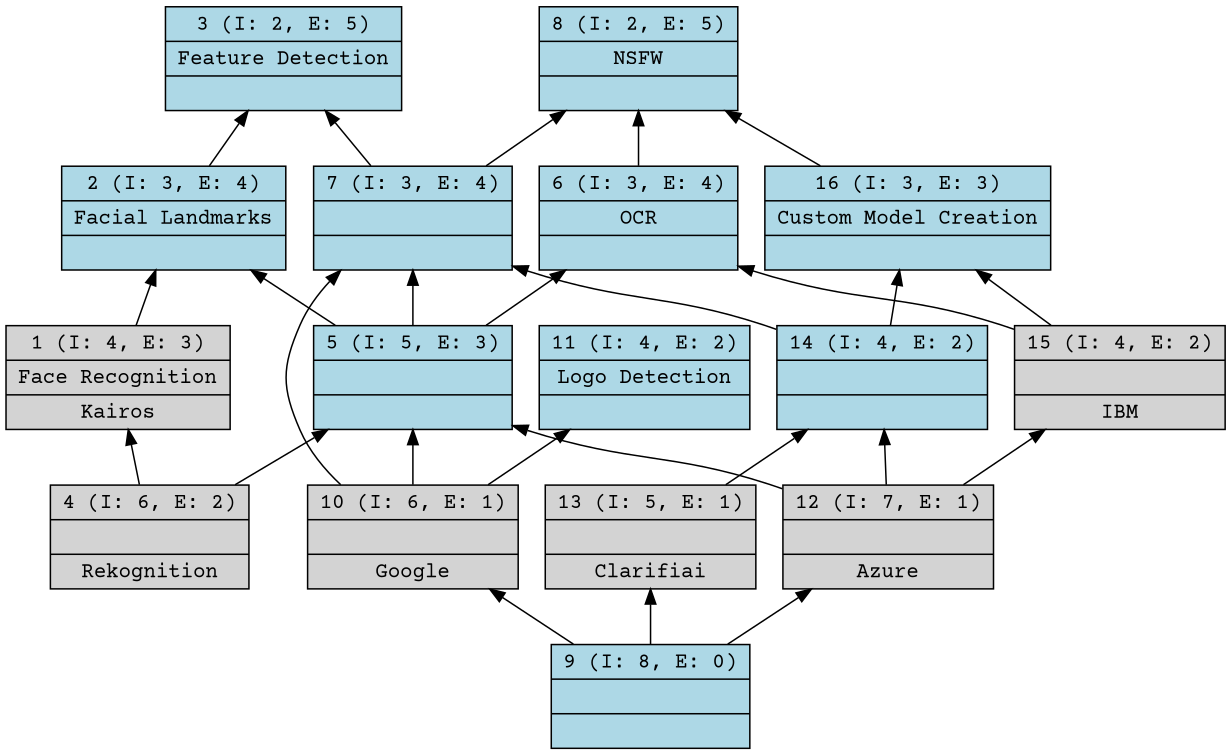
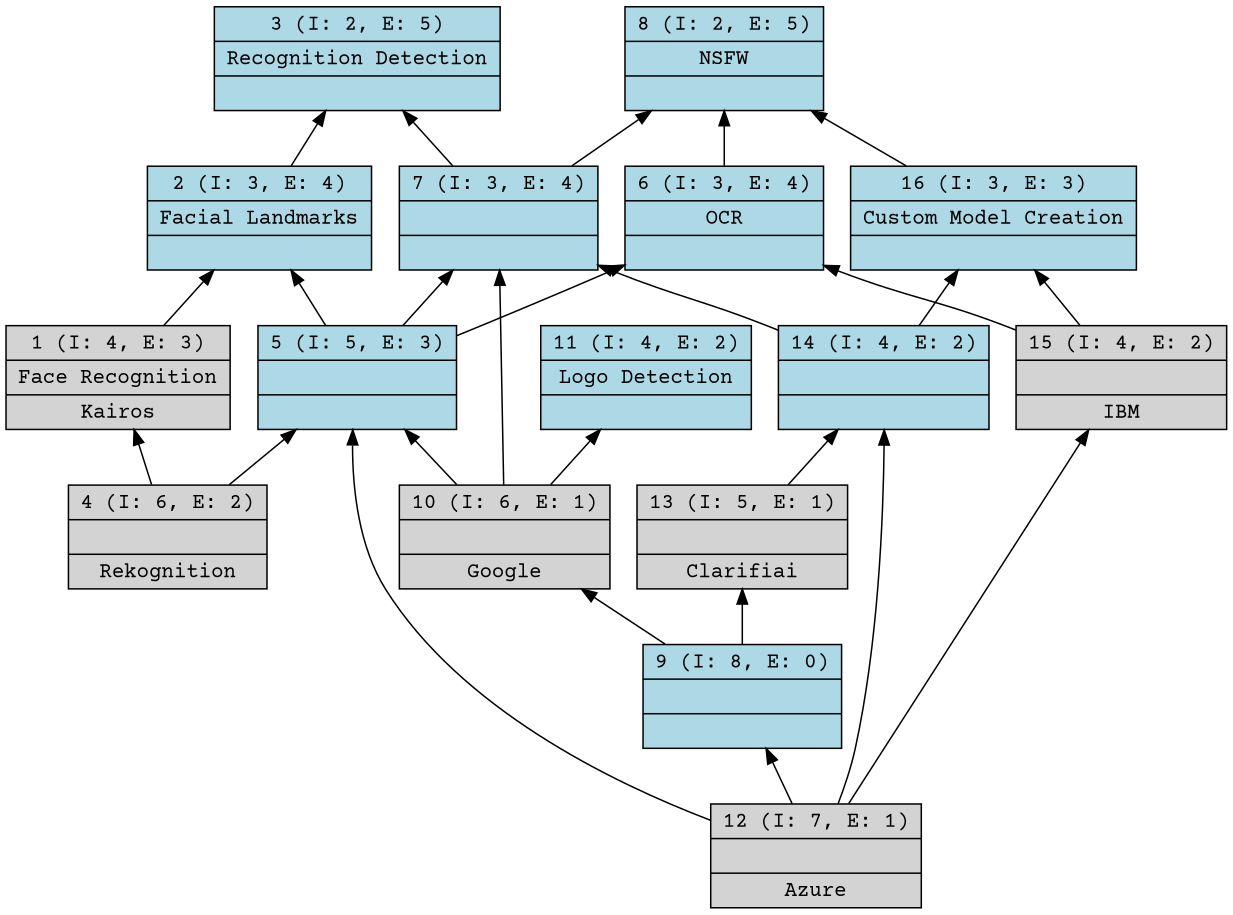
node "3 (I: 2, E: 5)": text "Feature Detection" -> "Recognition Detection"
edge "9 (I: 8, E: 0)" -> "12 (I: 7, E: 1)": reversed
